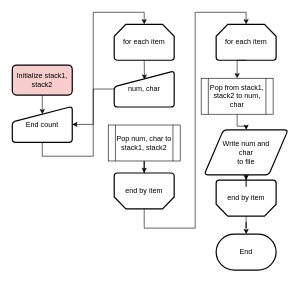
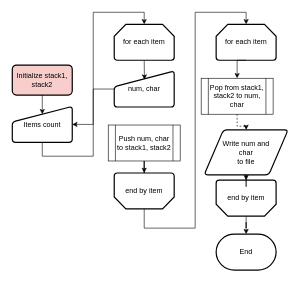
edge "Pop from stack1, stack2 to num, char" -> "Write num and char to file": style solid -> dashed
node "End count": label "End count" -> "Items count"
node "Pop num, char to stack1, stack2": label "Pop num, char to stack1, stack2" -> "Push num, char to stack1, stack2"
